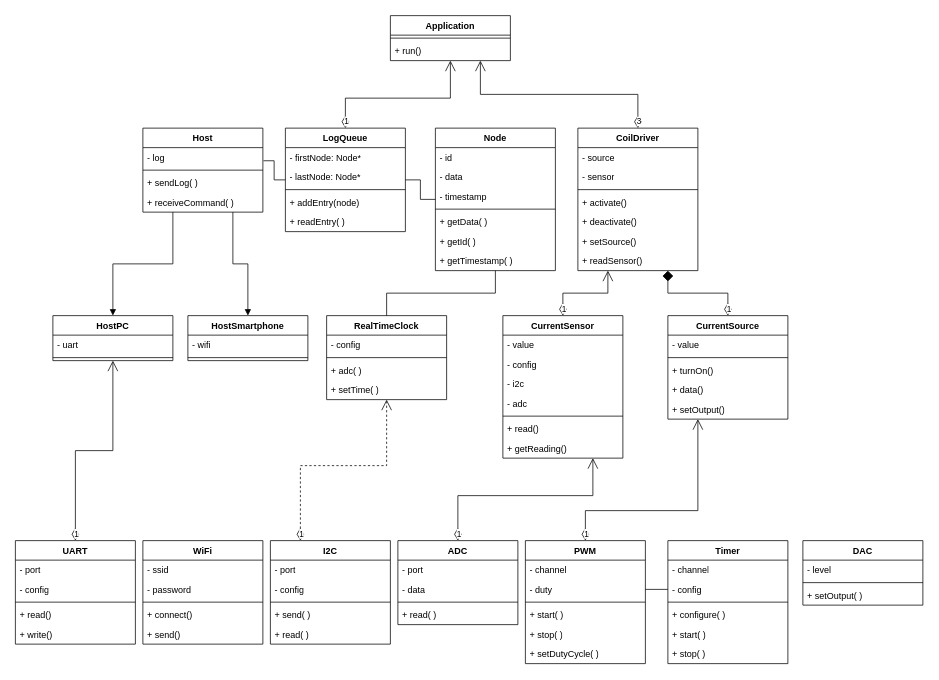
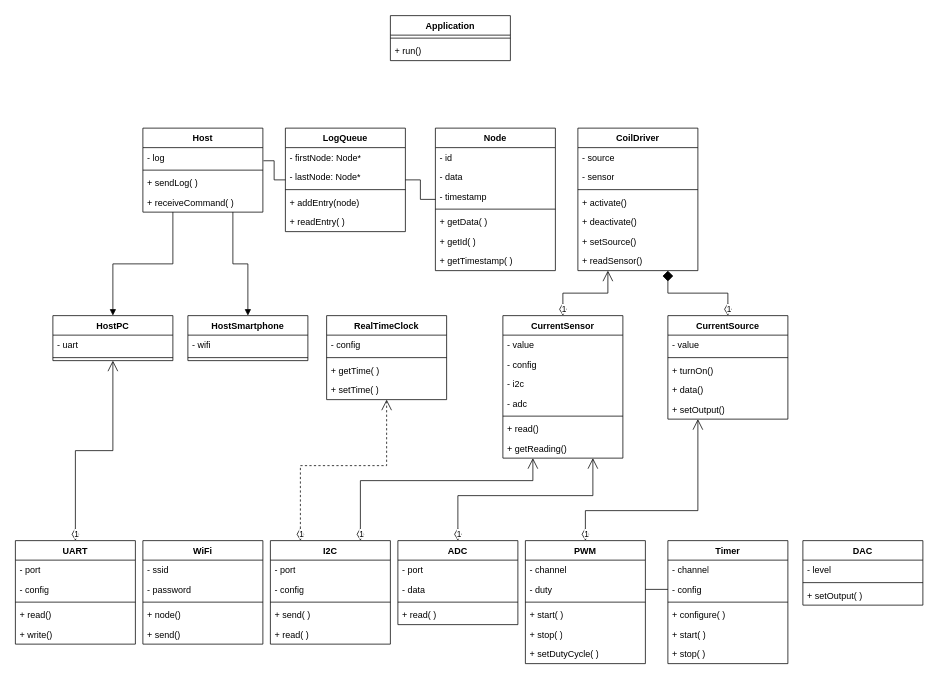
edge "Application" -- "CoilDriver": removed, label "3"
edge "Application" -- "LogQueue": removed, label "1"
edge "Node" -- "RealTimeClock": removed
node "+ adc( )": label "+ adc( )" -> "+ getTime( )"
edge "CurrentSensor" -- "I2C": added, label "1"
node "+ connect()": label "+ connect()" -> "+ node()"
